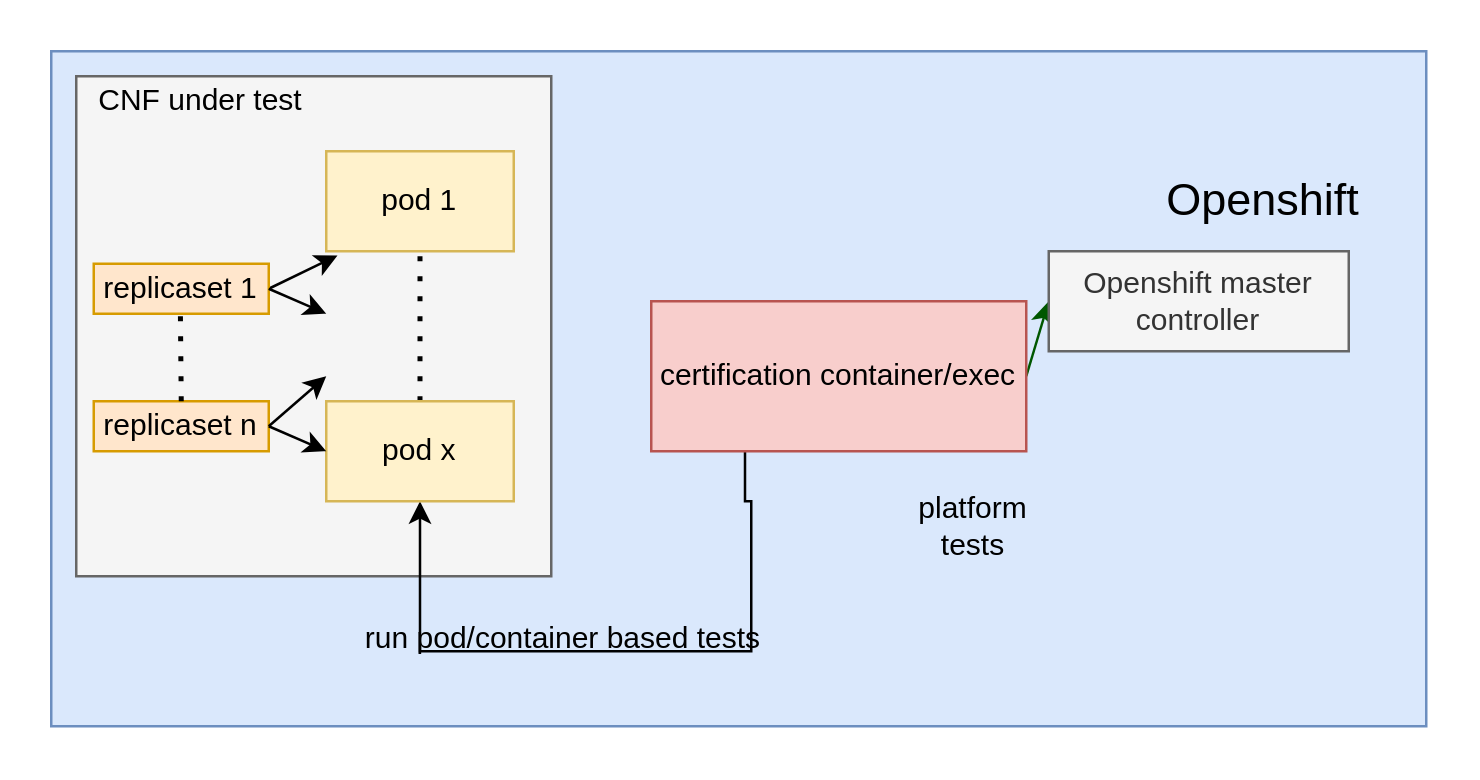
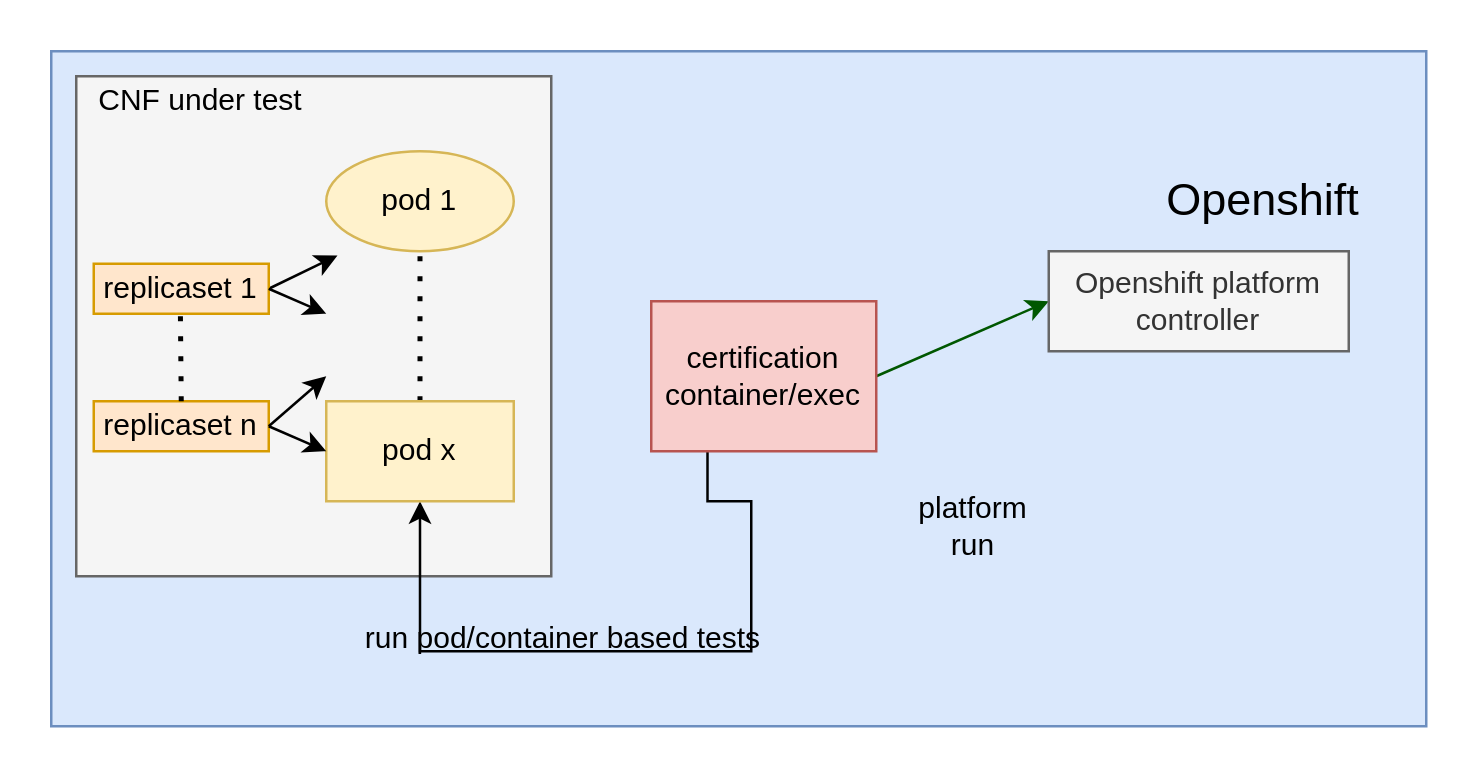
node "pod 1": shape rectangle -> ellipse
node "Openshift master controller": label "Openshift master controller" -> "Openshift platform controller"
node "certification container/exec": size 375x150 -> 225x150
node "platform tests": label "platform tests" -> "platform run"
